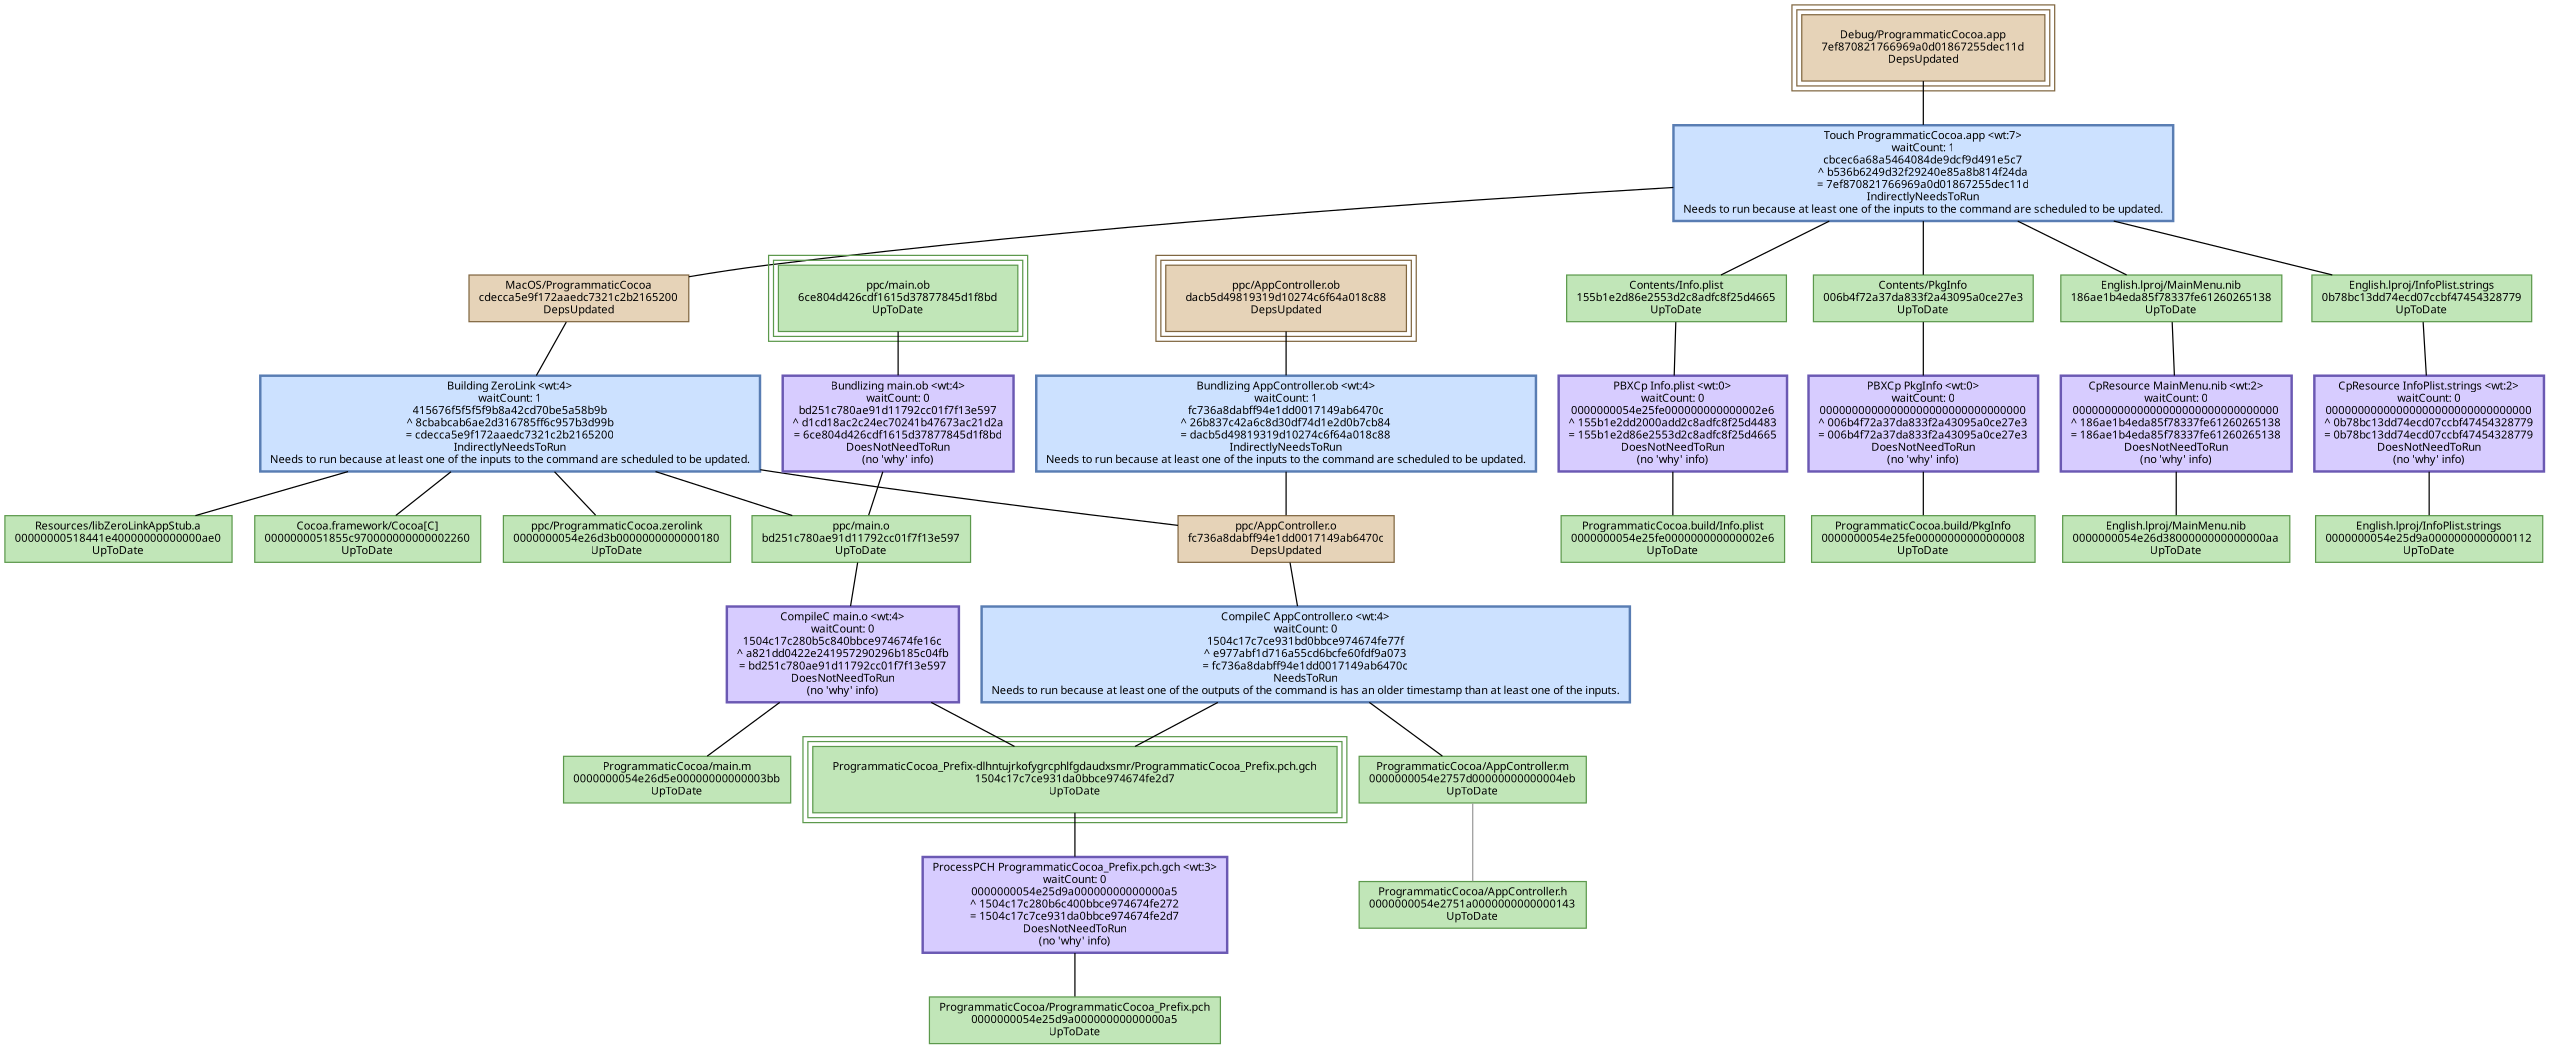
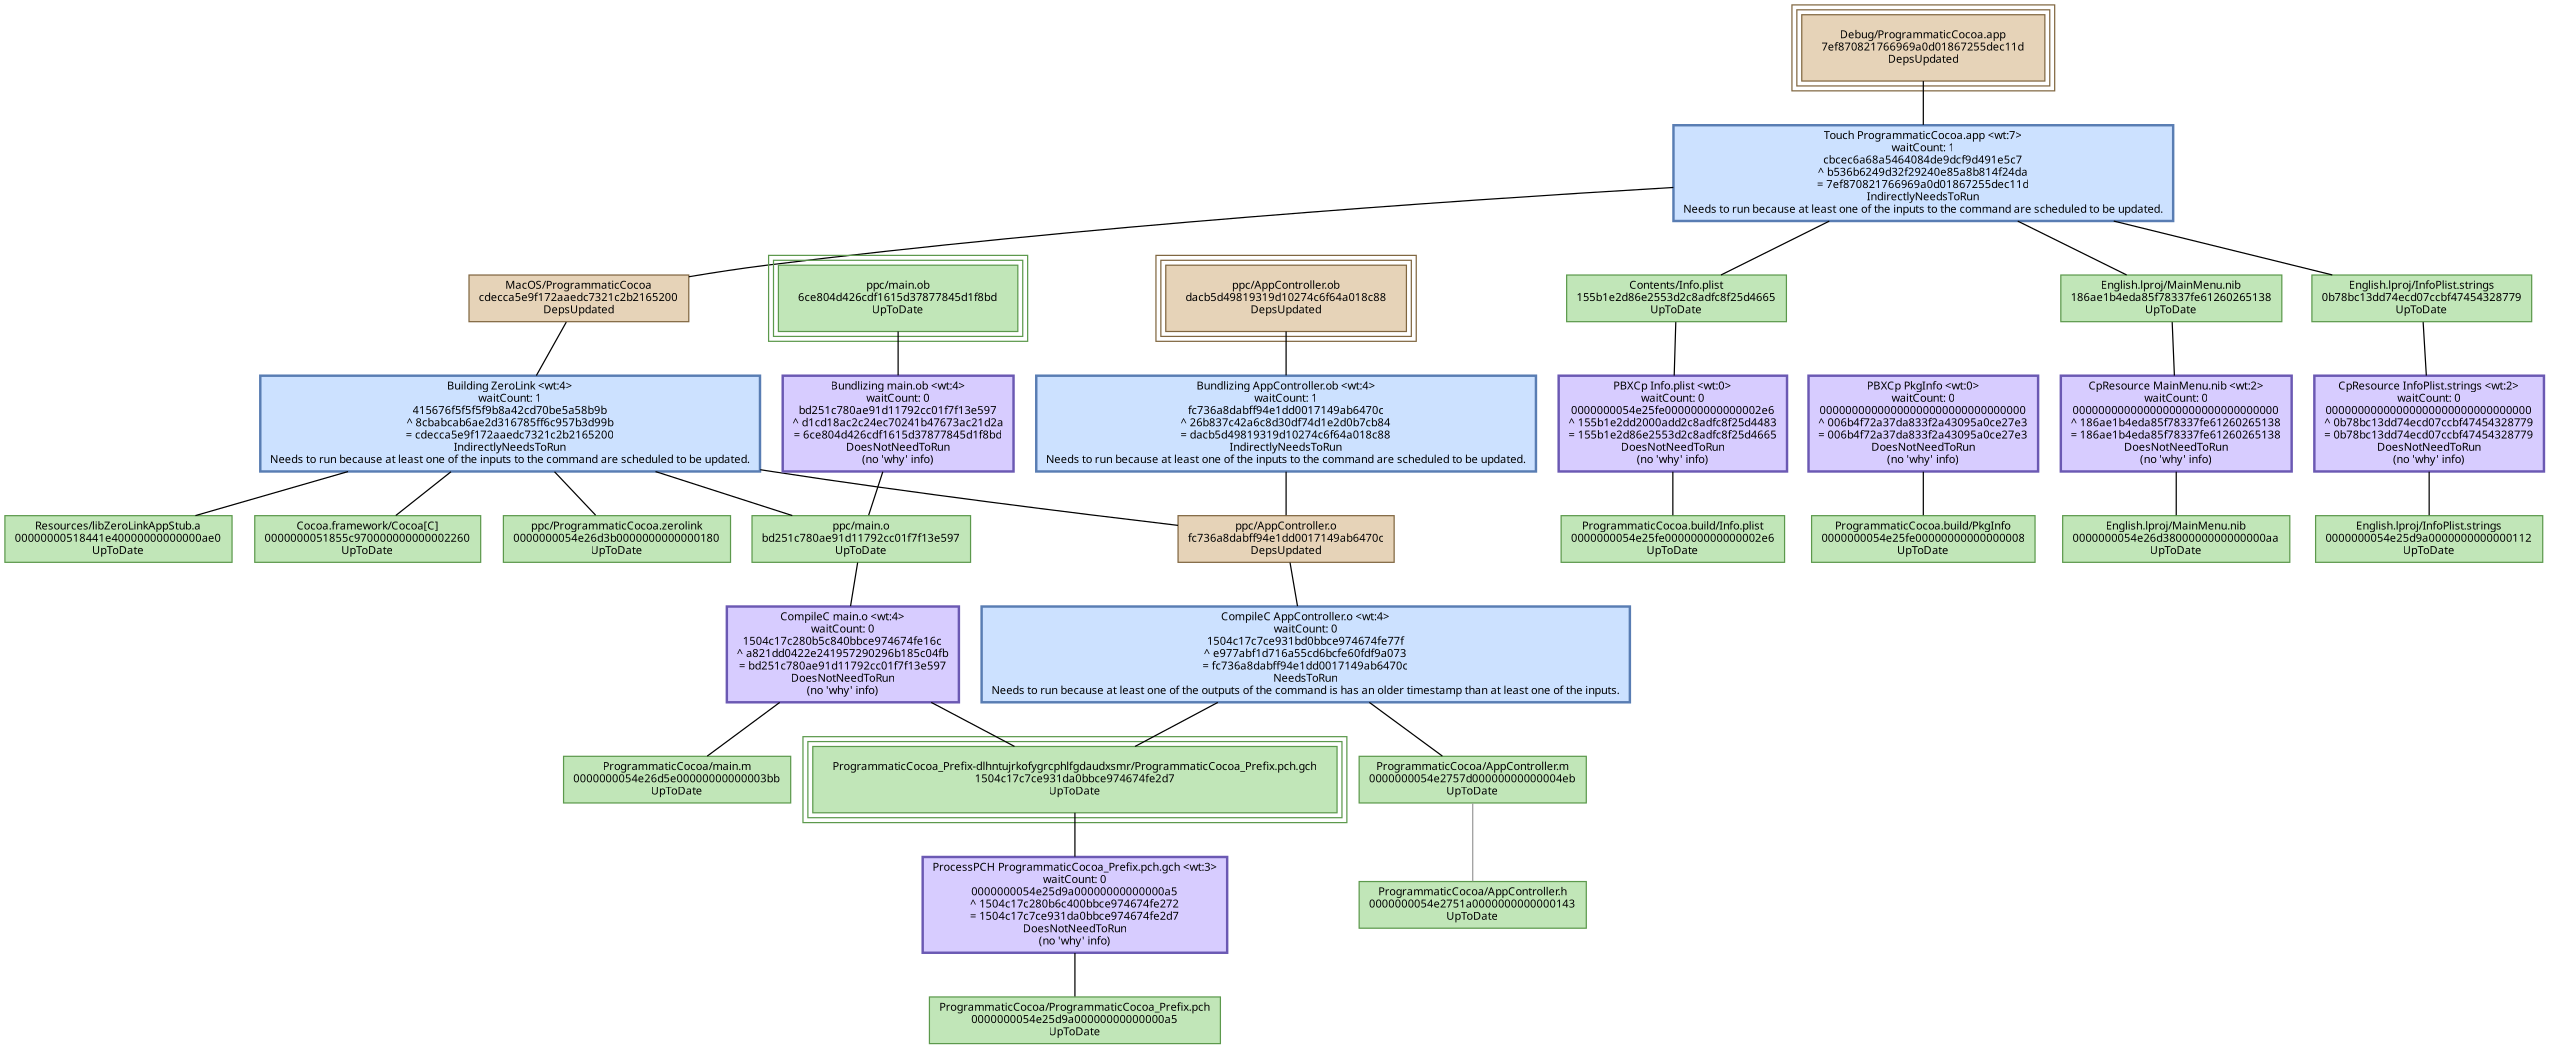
node "Contents/PkgInfo 006b4f72a37da833f2a43095a0ce27e3 UpToDate": removed
